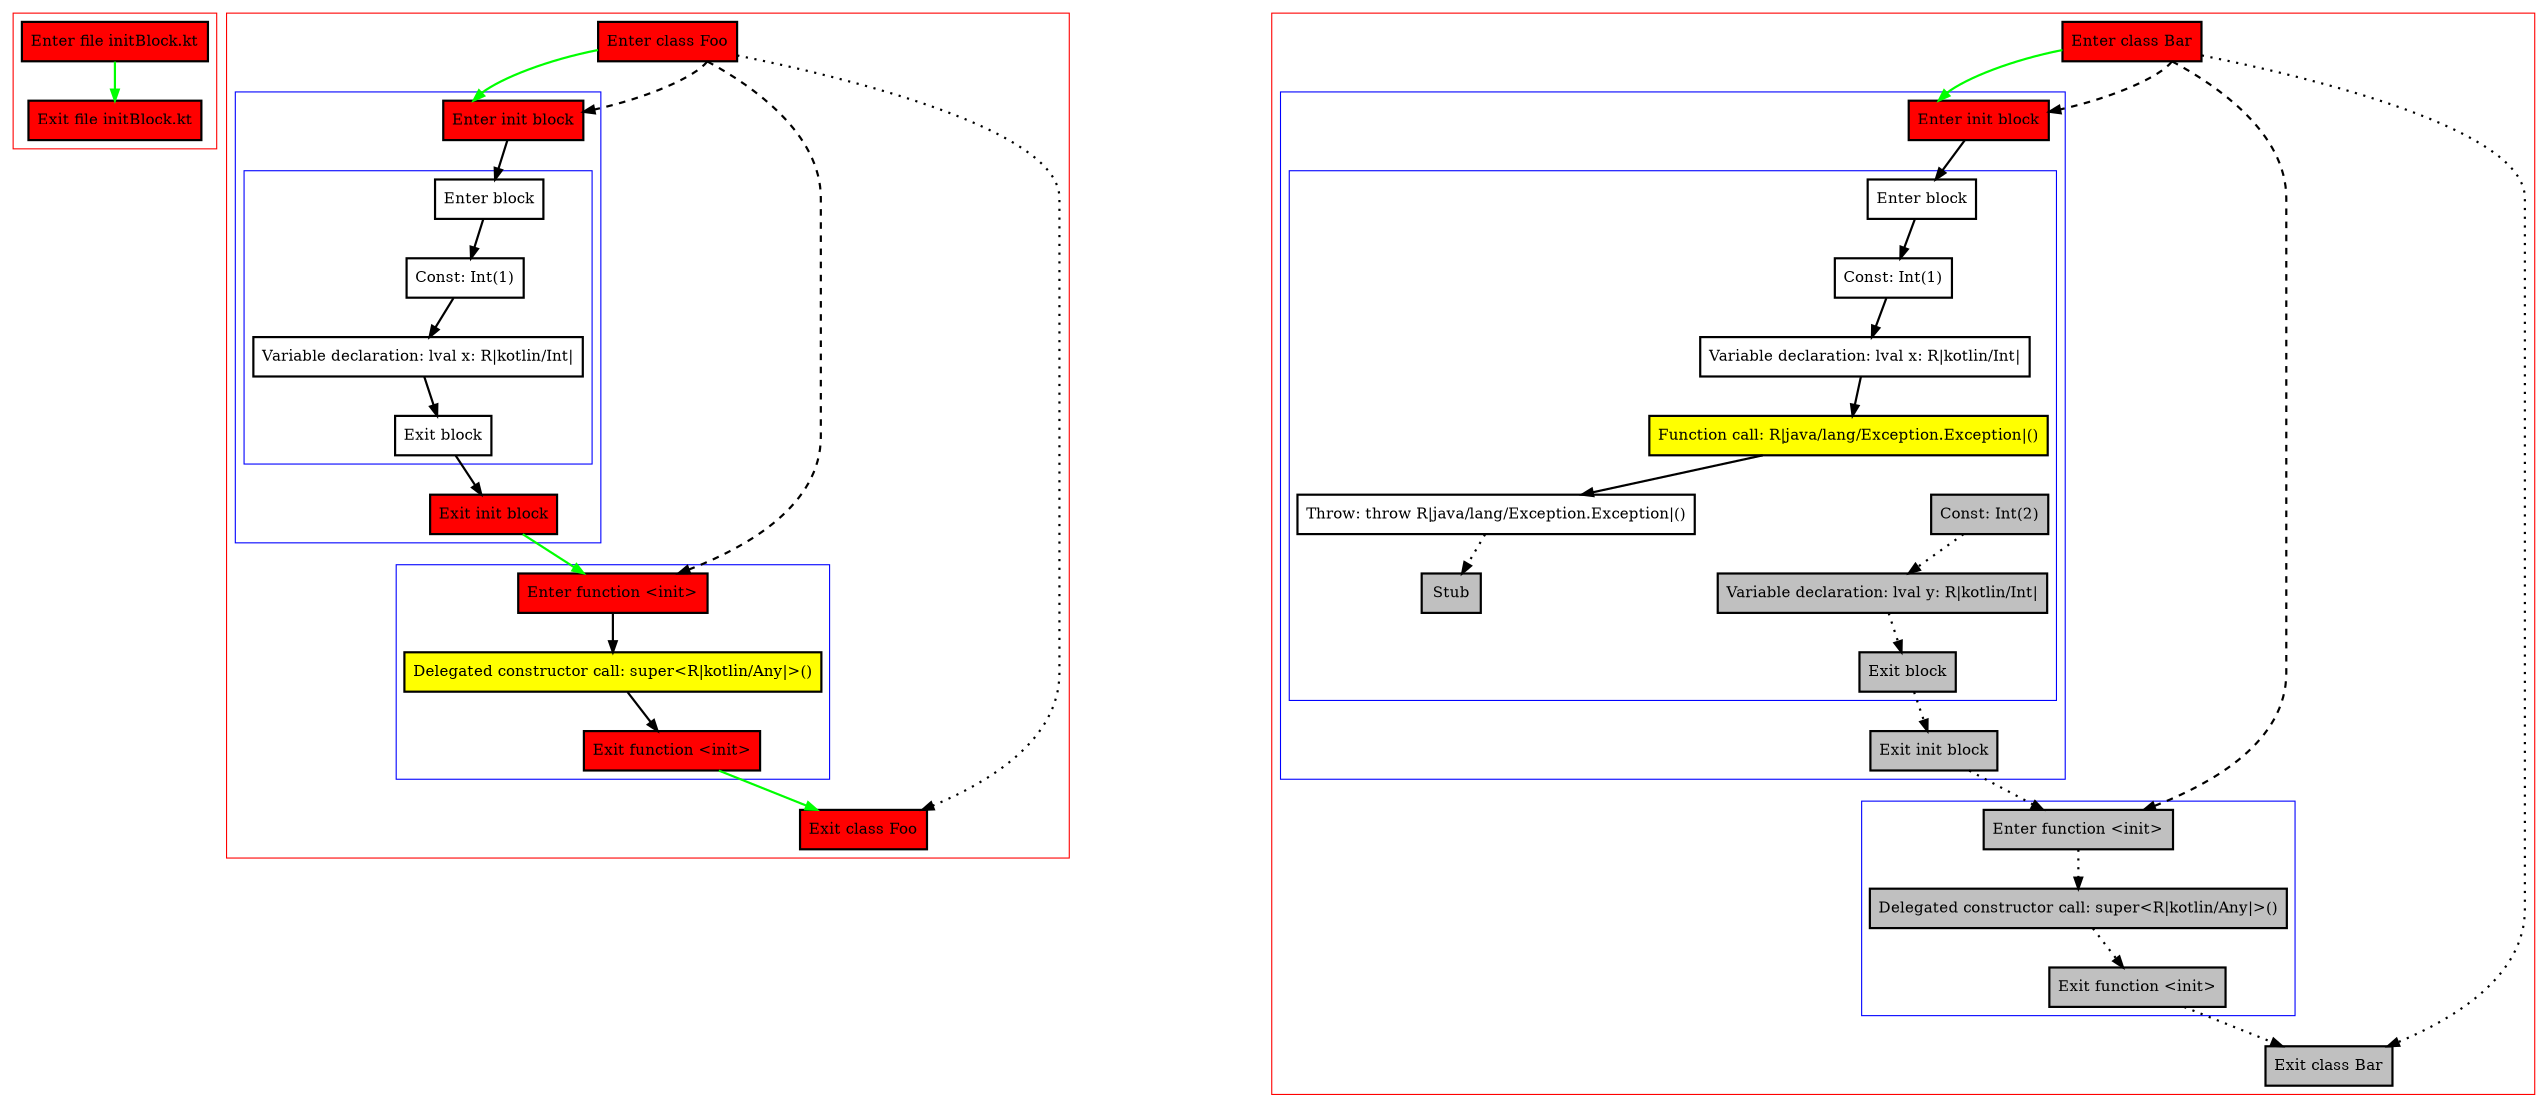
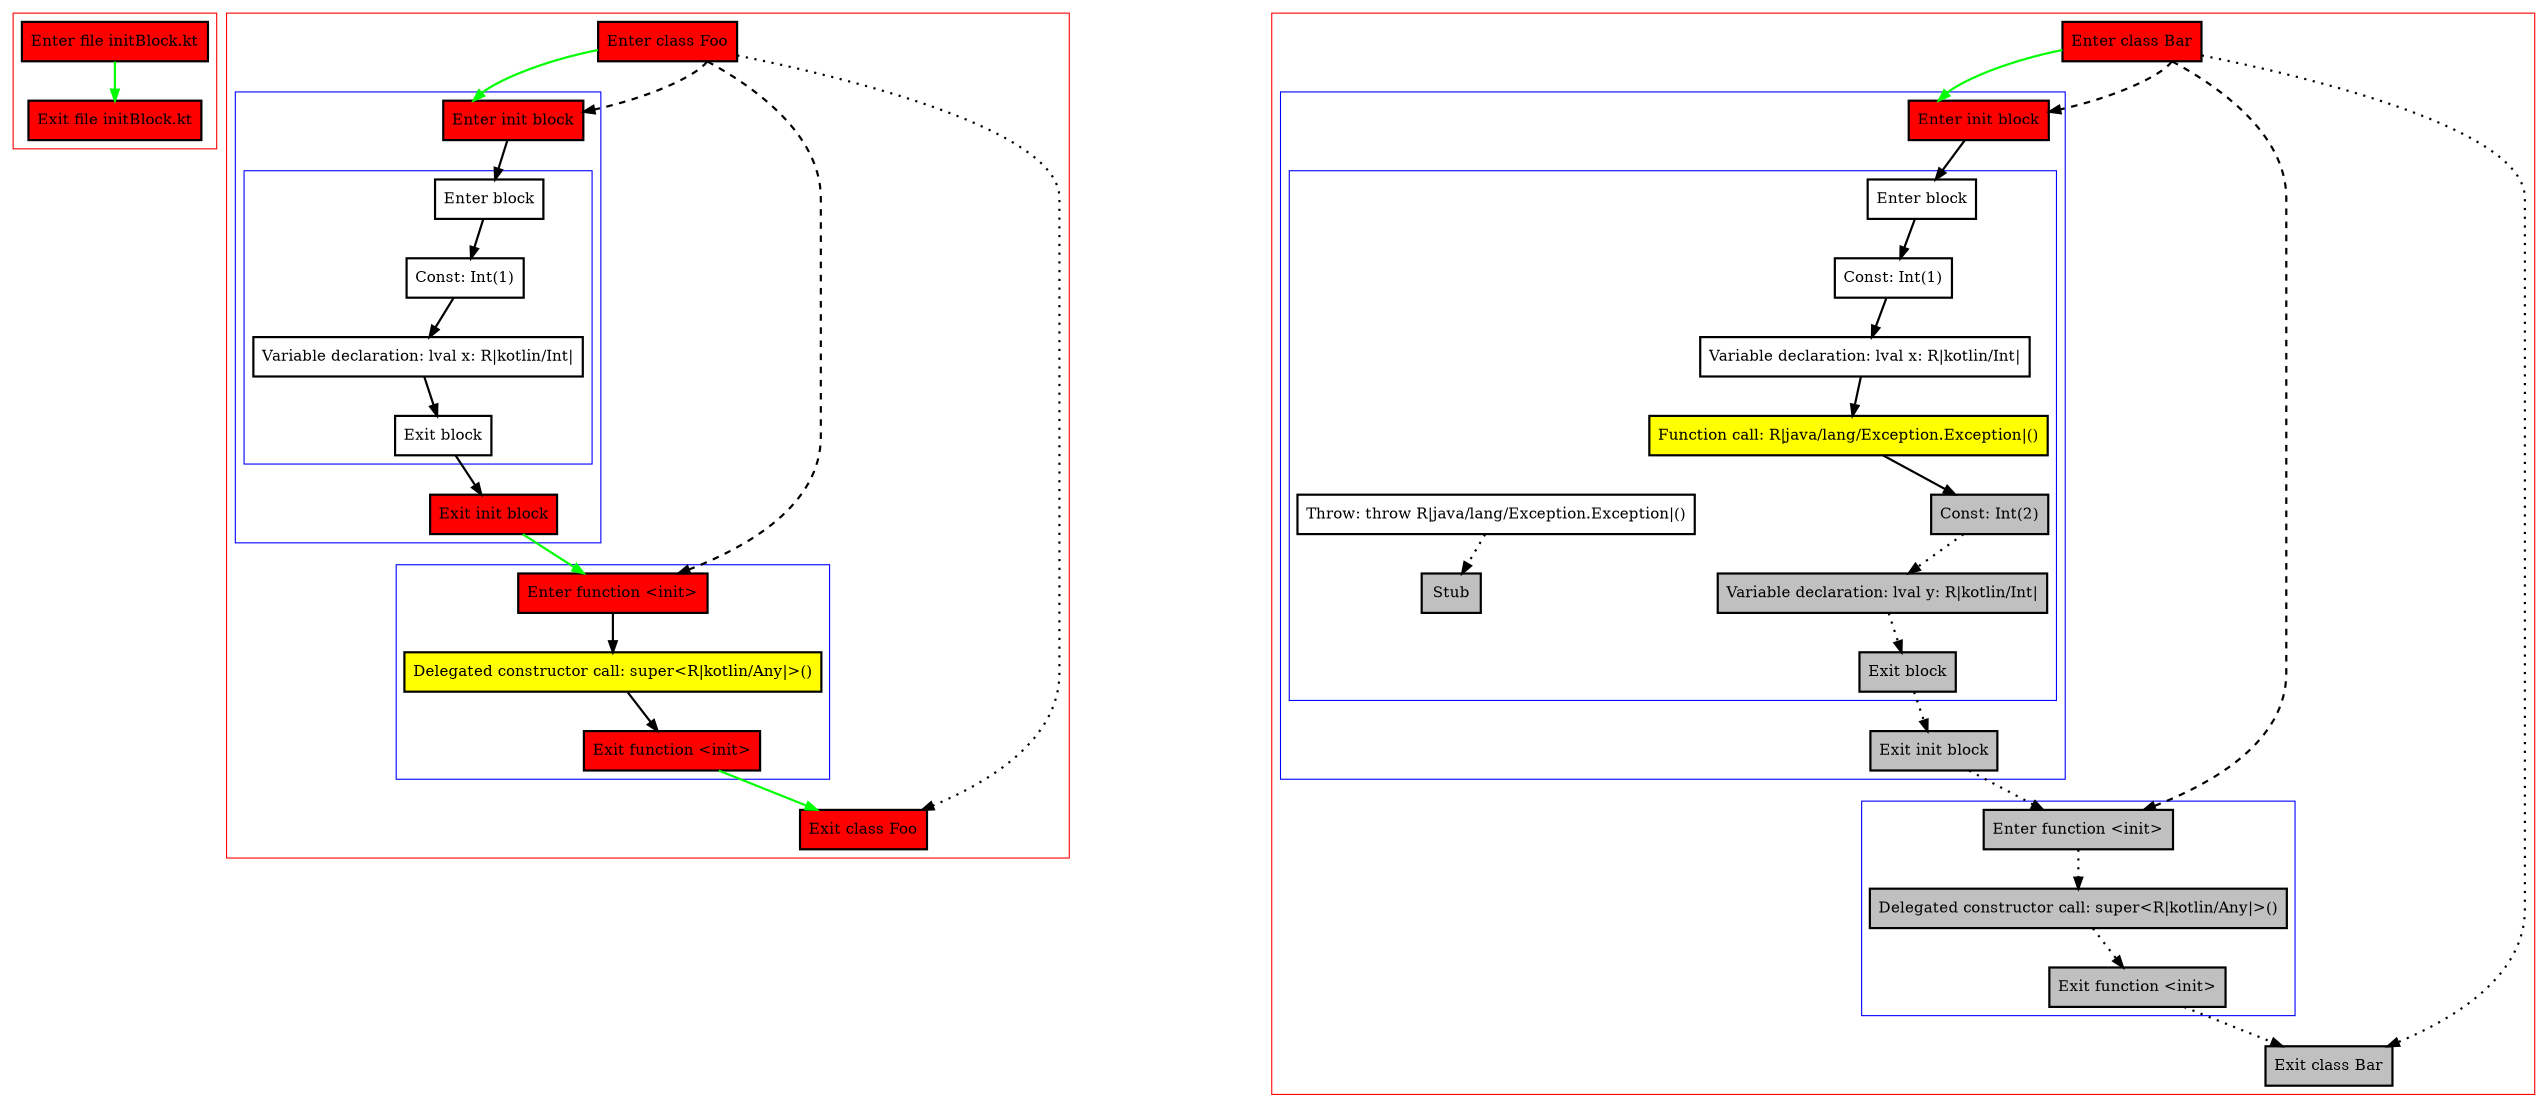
edge "Function call: R|java/lang/Exception.Exception|()" -> "Throw: throw R|java/lang/Exception.Exception|()": now "Function call: R|java/lang/Exception.Exception|()" -> "Const: Int(2)"
